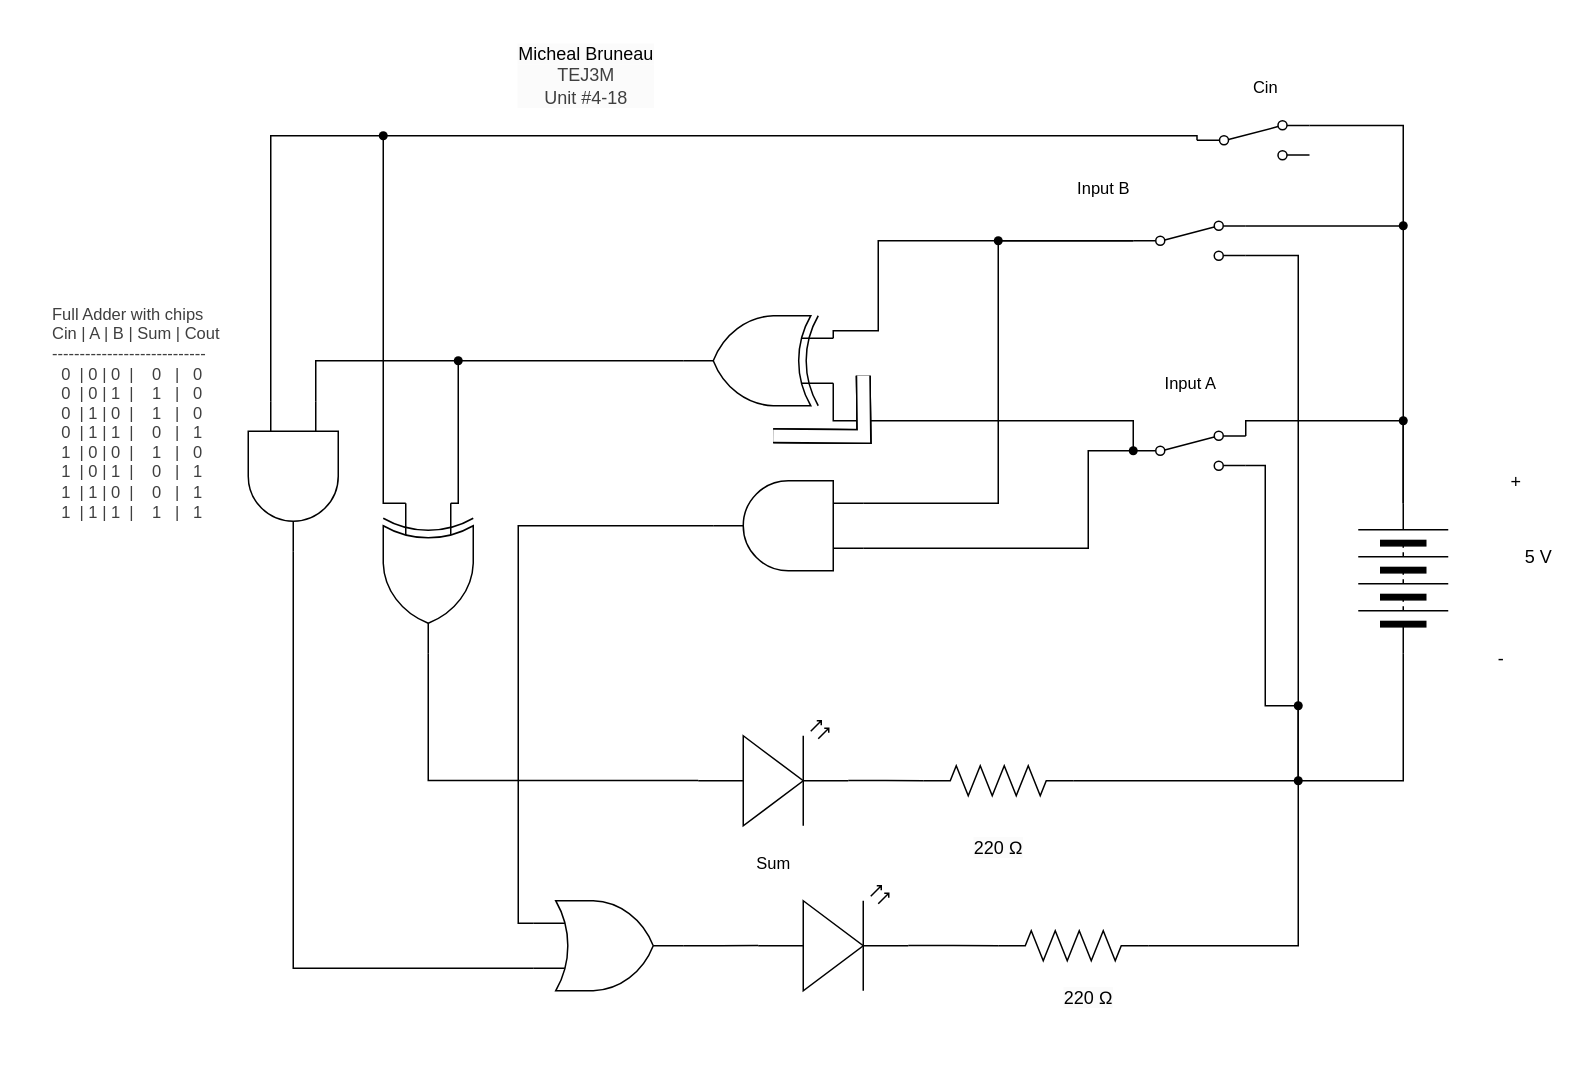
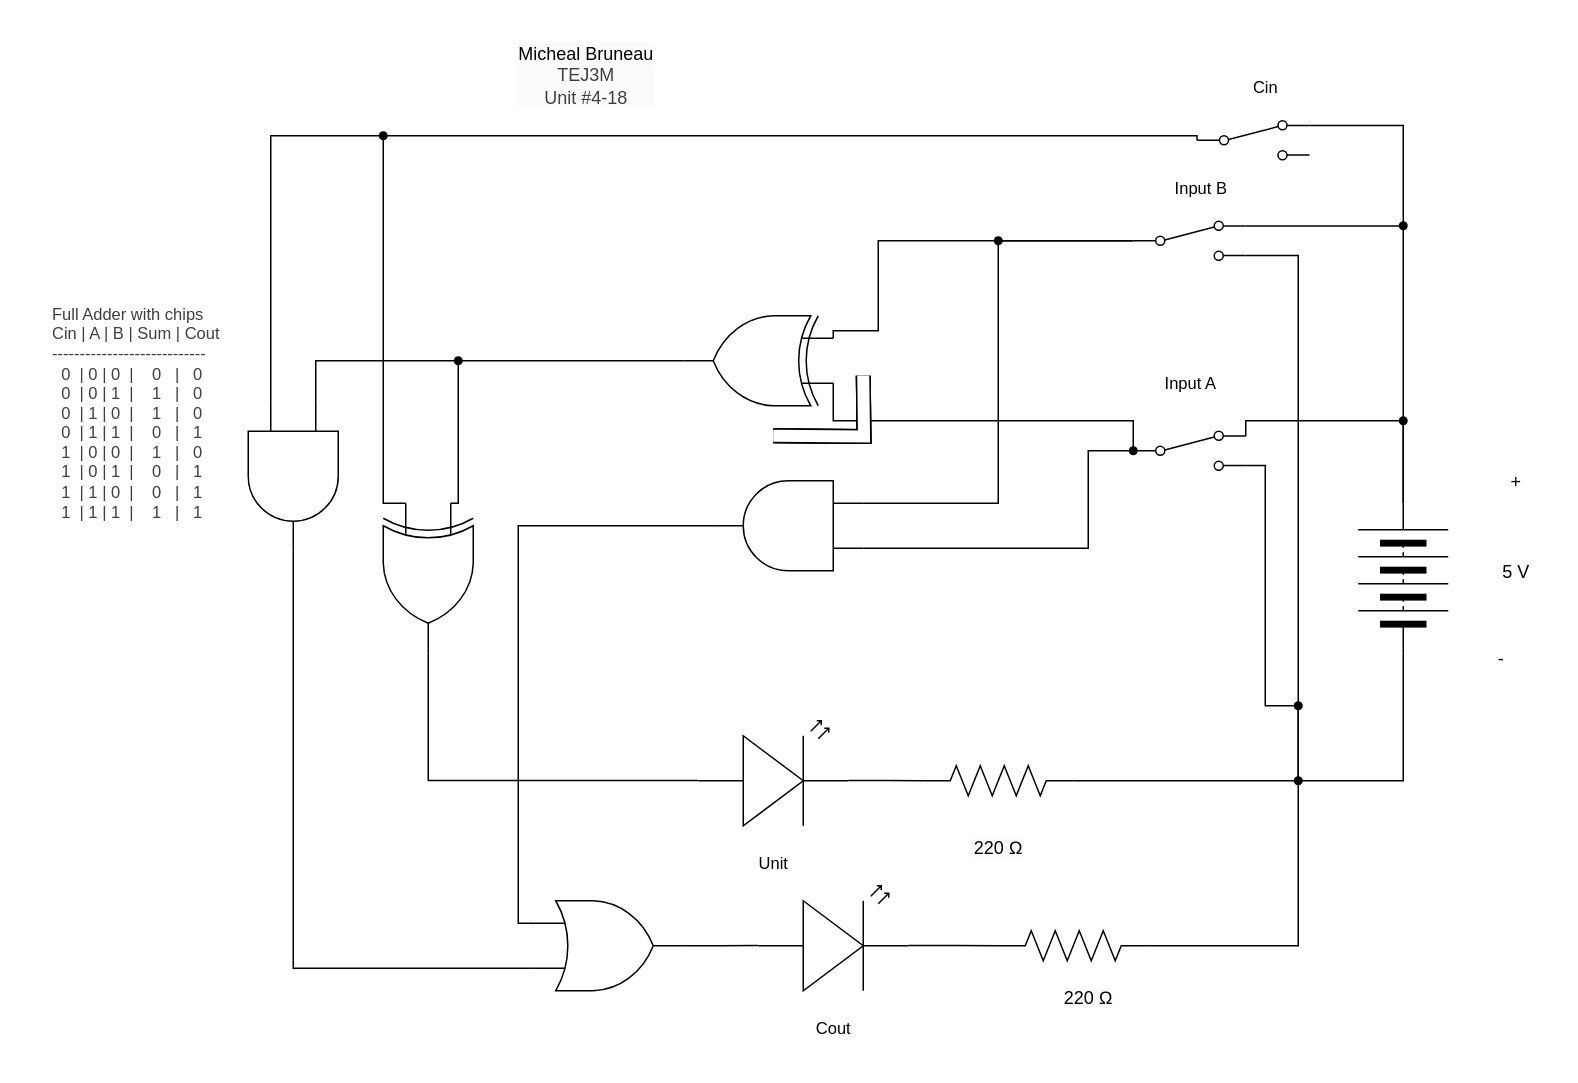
node "Input B": moved (1103, 188) -> (1201, 188)
node "5 V": moved (1538, 557) -> (1516, 572)
node "Sum": label "Sum" -> "Unit"
node "Cout": added
